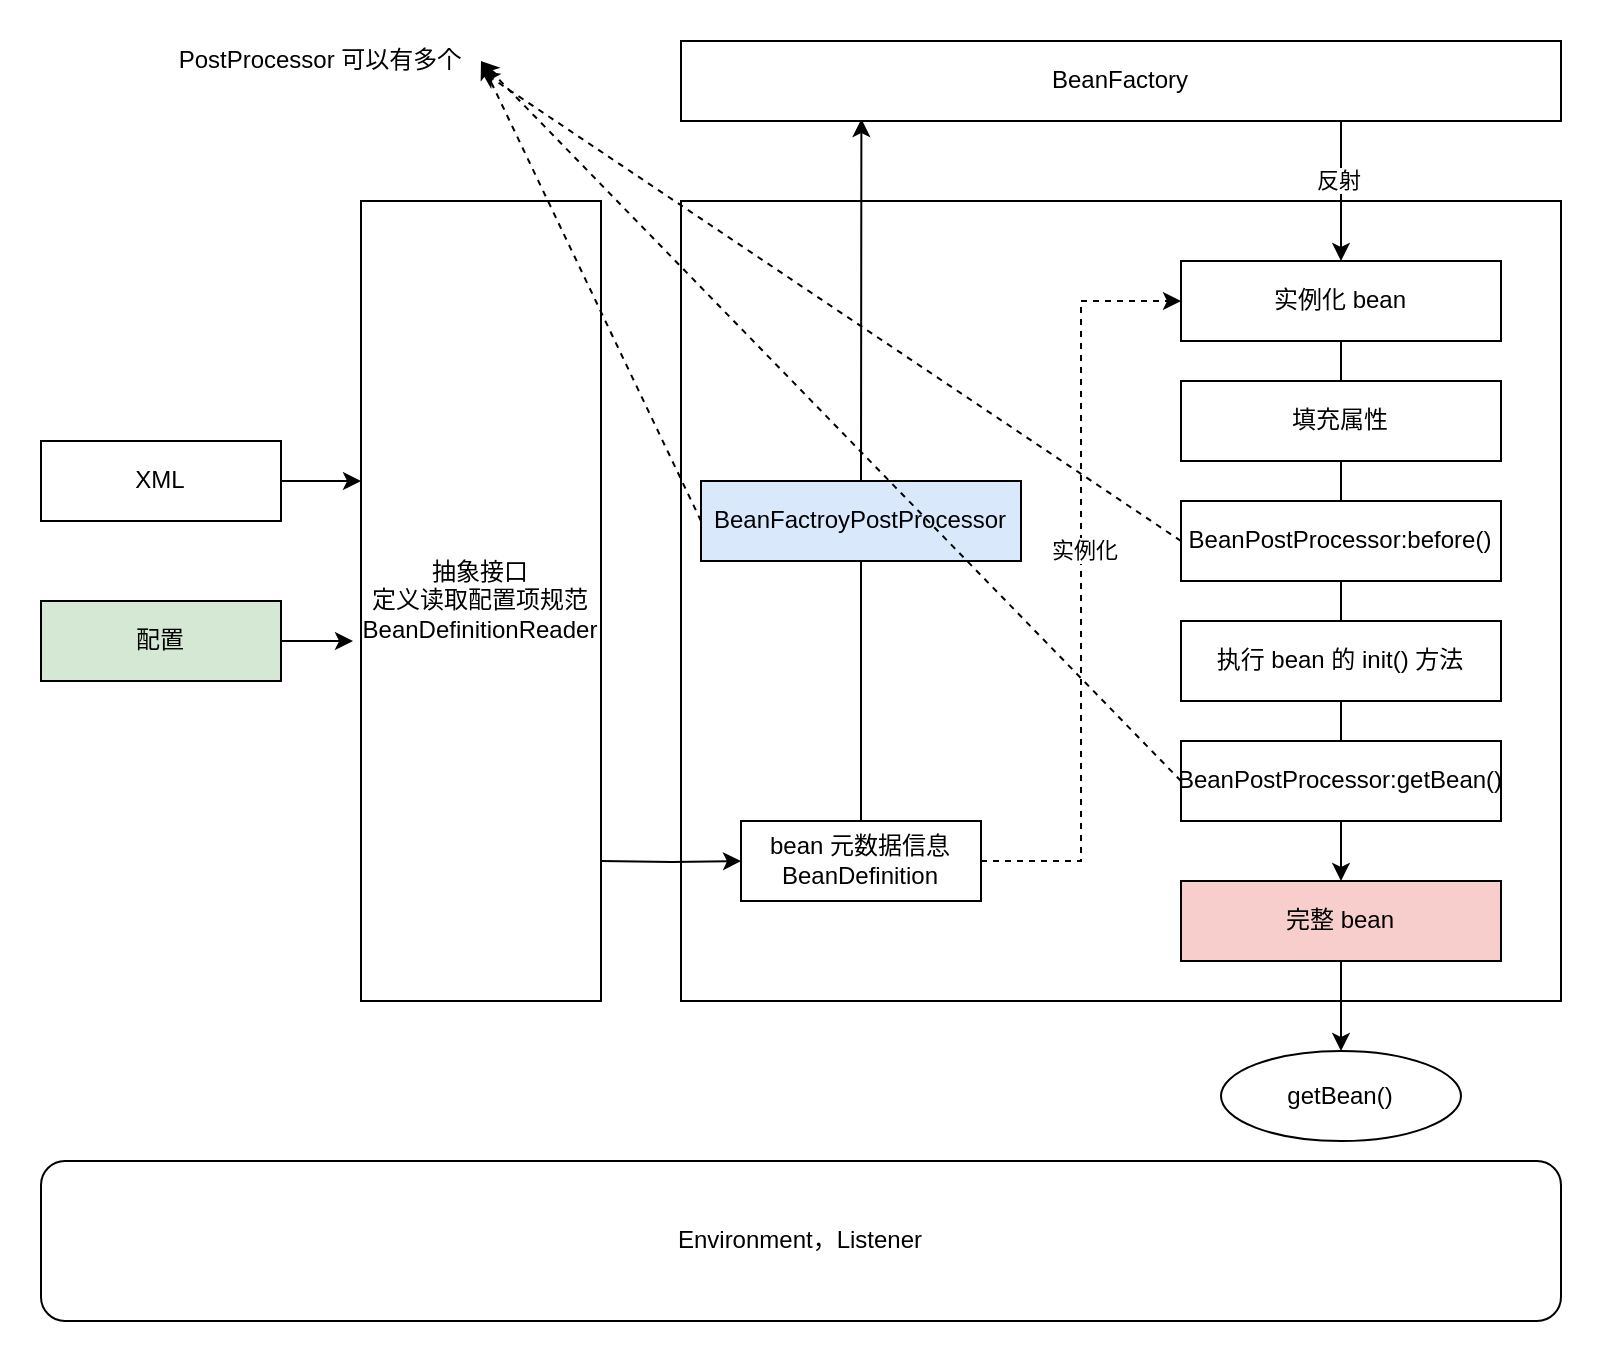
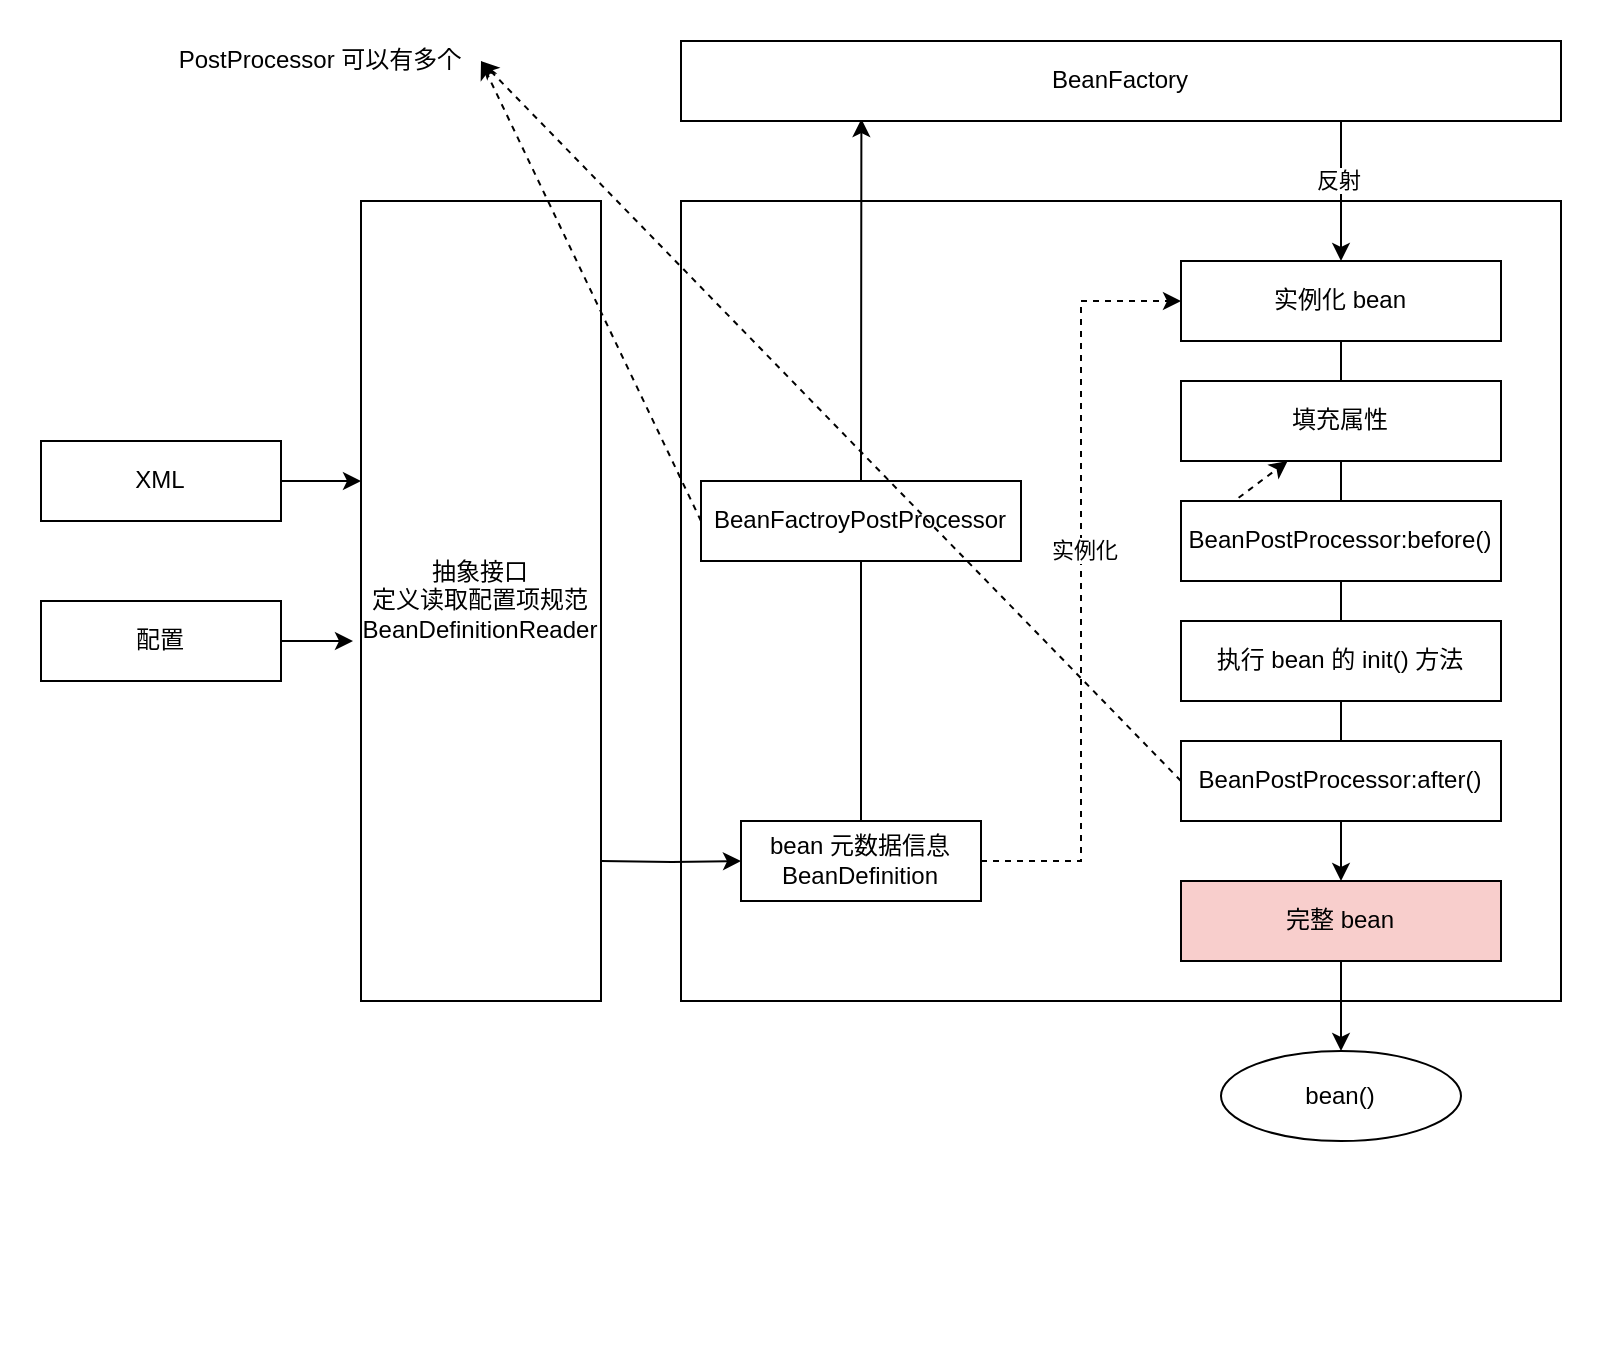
edge "BeanPostProcessor:before()" -> "PostProcessor 可以有多个": now "BeanPostProcessor:before()" -> "填充属性"
node "BeanFactroyPostProcessor": fillcolor #dae8fc -> #ffffff
node "配置": fillcolor #d5e8d4 -> #ffffff
node "BeanPostProcessor:getBean()": label "BeanPostProcessor:getBean()" -> "BeanPostProcessor:after()"
node "getBean()": label "getBean()" -> "bean()"
node "Environment，Listener": removed
